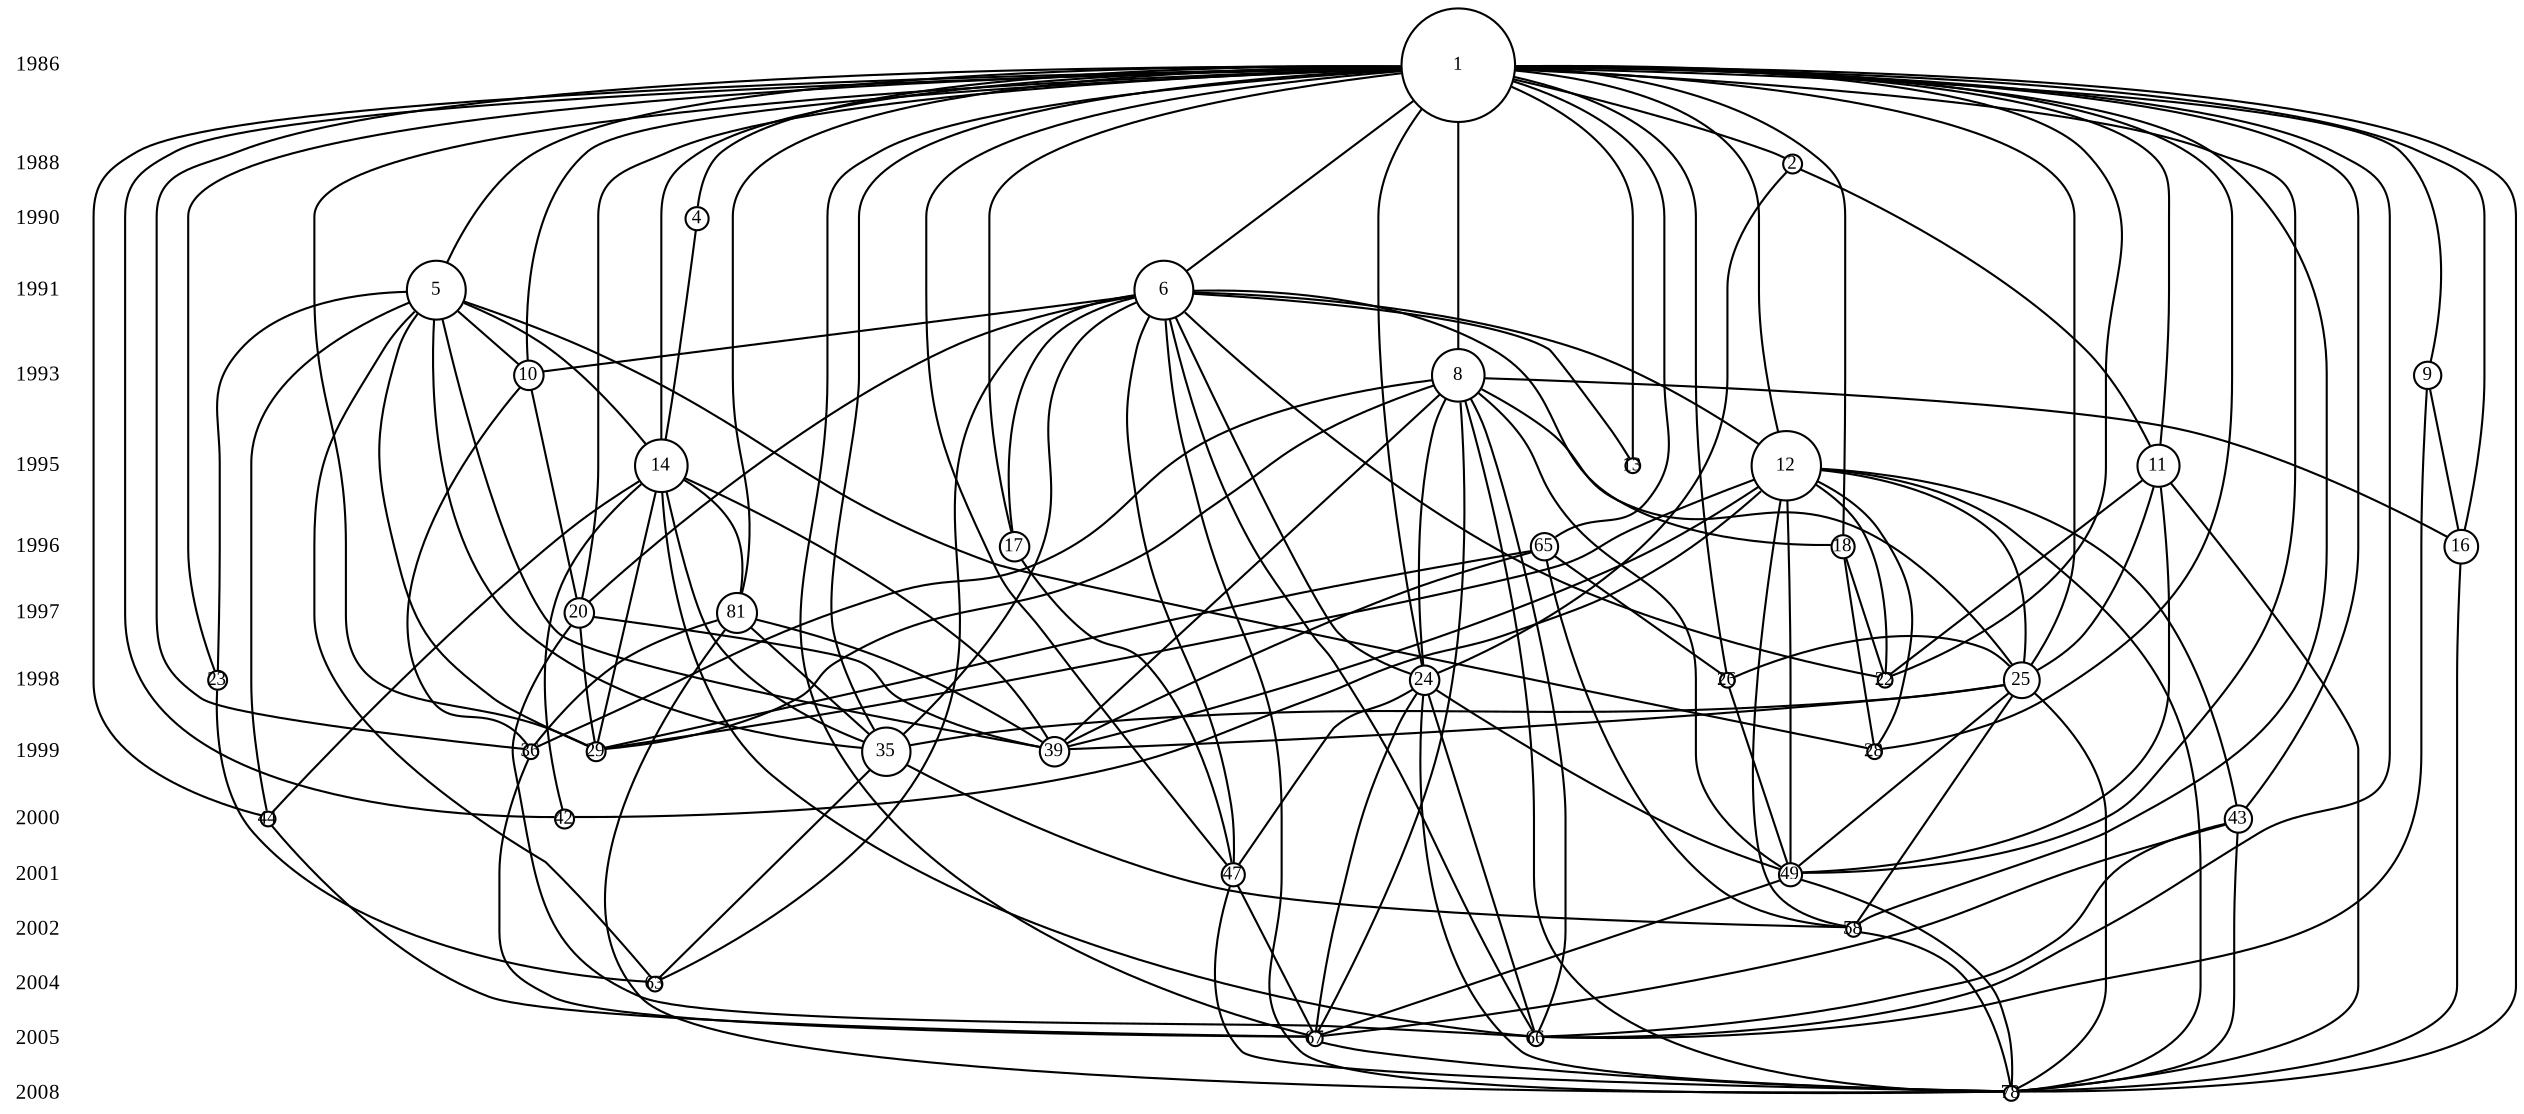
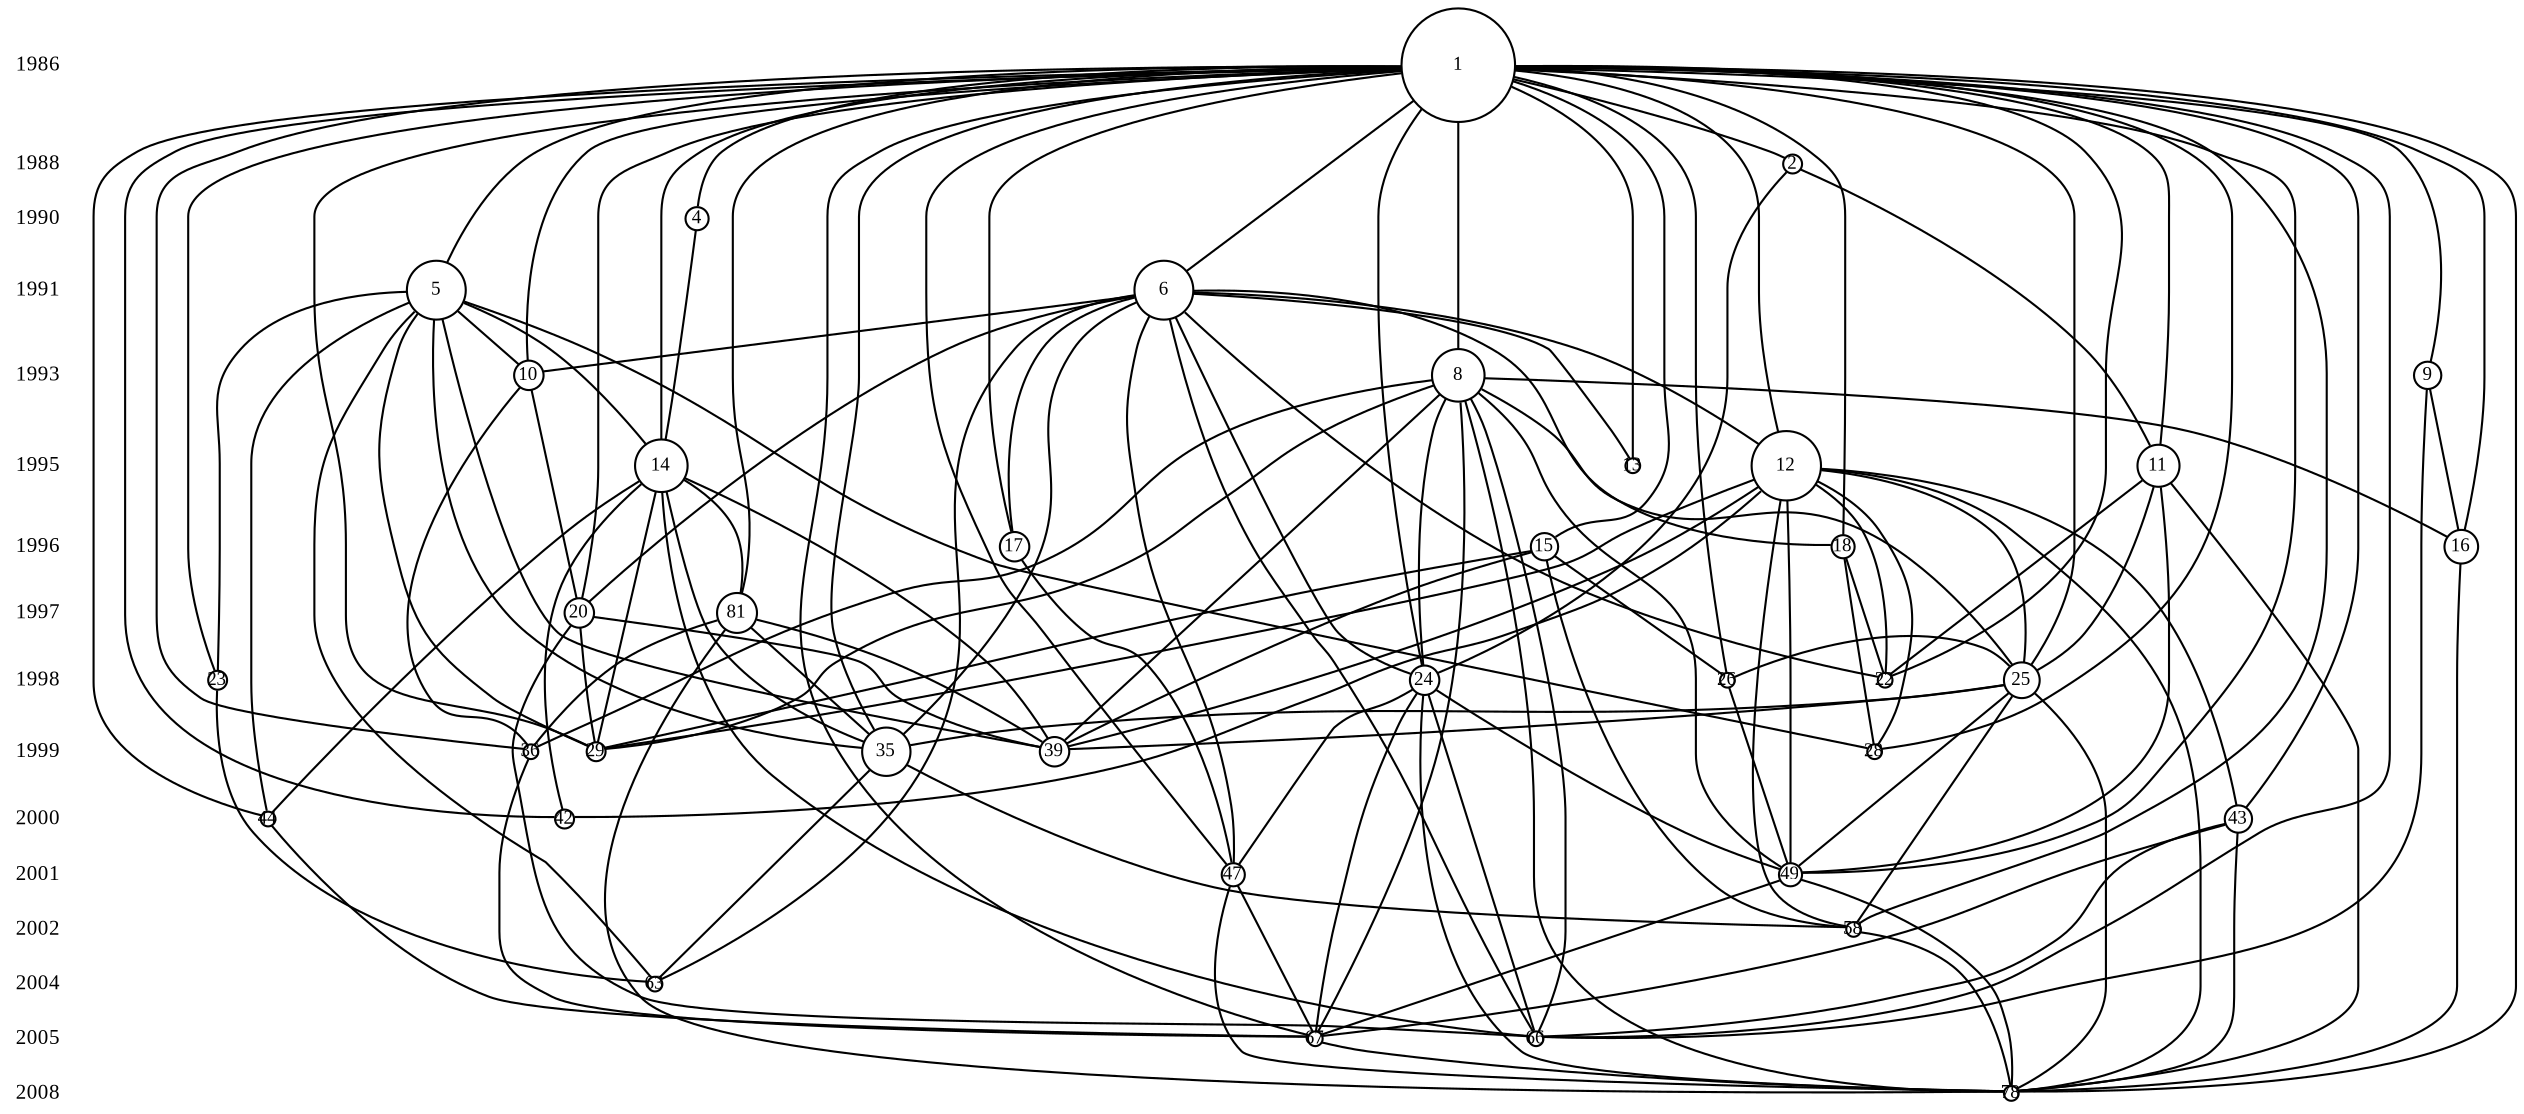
node "65": label "65" -> "15"
edge "6" -- "78": removed
